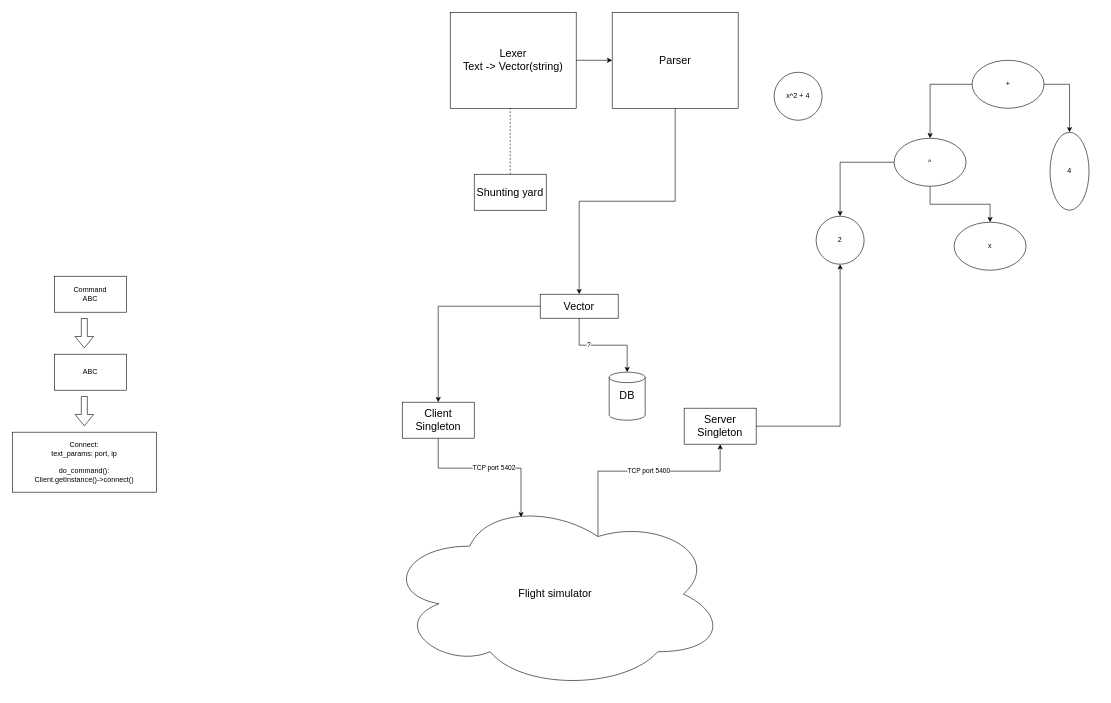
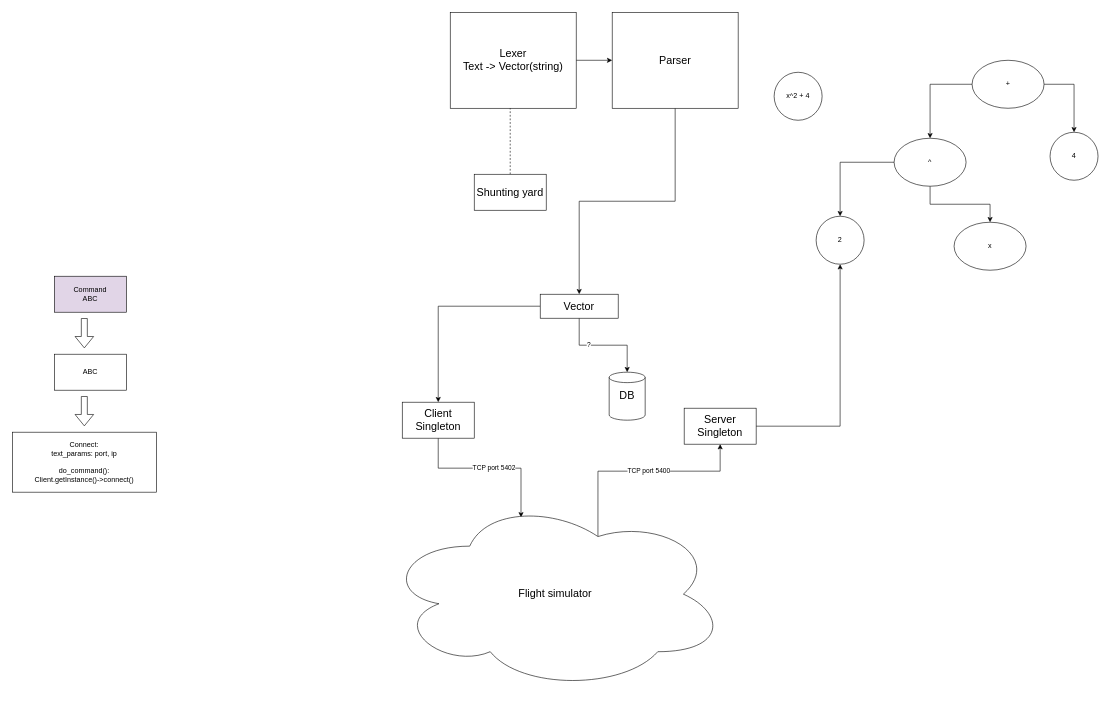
node "4": size 39x78 -> 48x48
node "Command ABC": fillcolor #ffffff -> #e1d5e7
